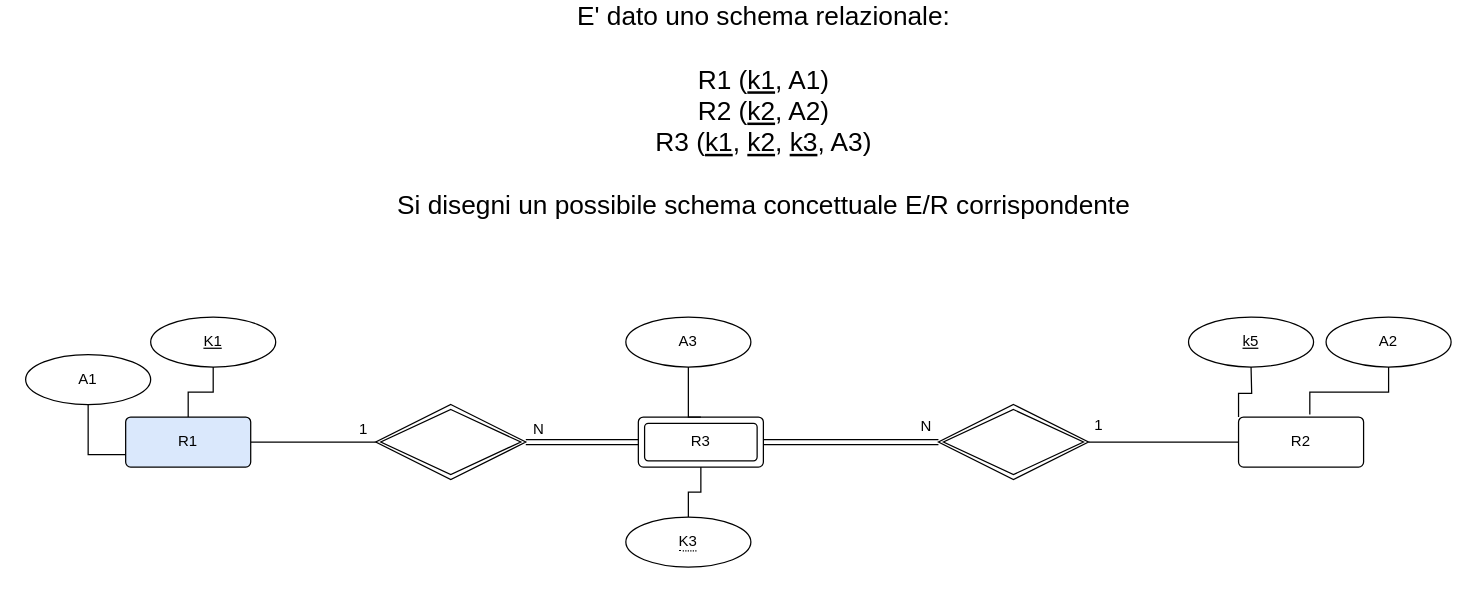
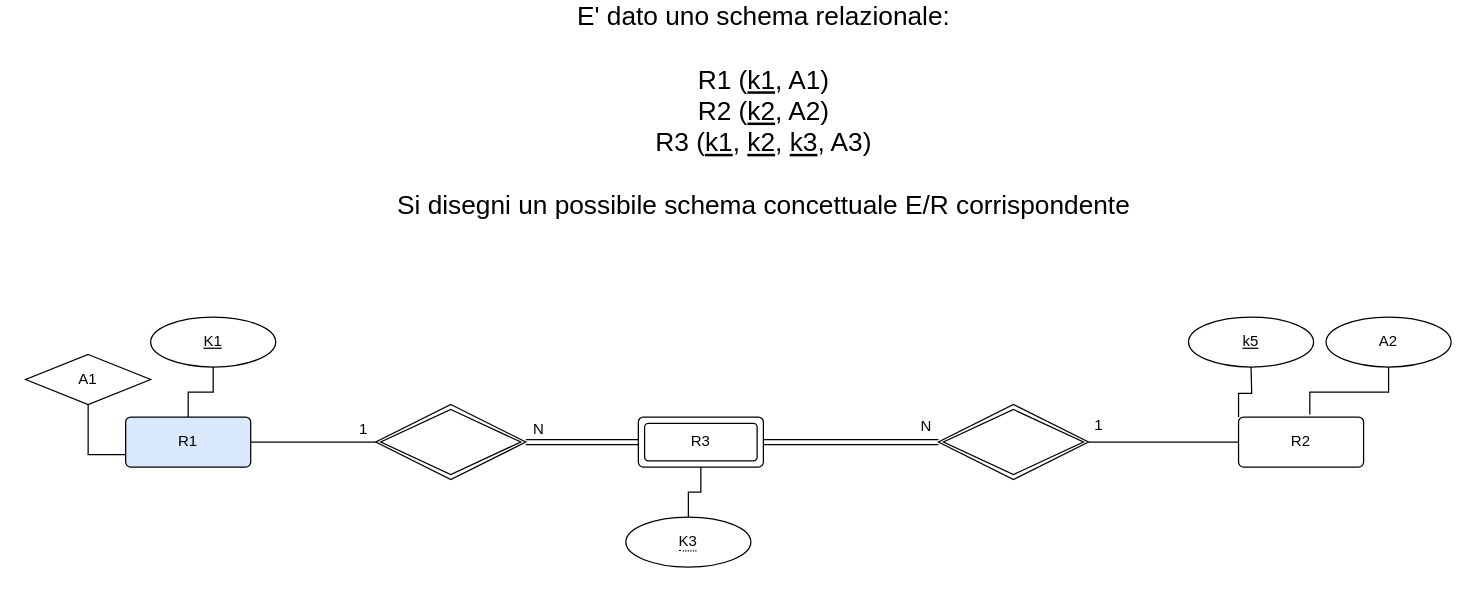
node "A3": removed
node "A1": shape ellipse -> diamond
edge "A3" -- "R3": removed
